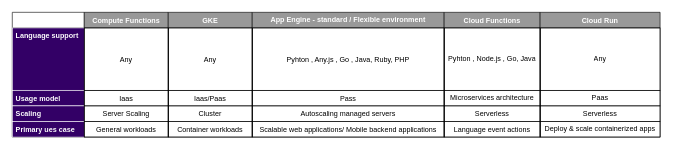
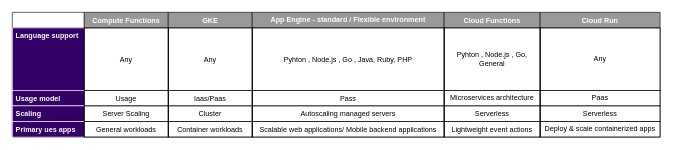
node "Pyhton , Any.js , Go , Java, Ruby, PHP": label "Pyhton , Any.js , Go , Java, Ruby, PHP" -> "Pyhton , Node.js , Go , Java, Ruby, PHP"
node "Pyhton , Node.js , Go, Java": label "Pyhton , Node.js , Go, Java" -> "Pyhton , Node.js , Go, General"
node "Iaas": label "Iaas" -> "Usage"
node "Primary ues case": label "Primary ues case" -> "Primary ues apps"
node "Language event actions": label "Language event actions" -> "Lightweight event actions"
